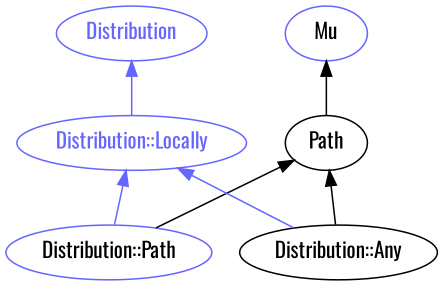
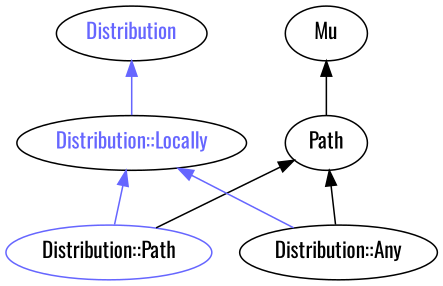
node "Distribution": color #6666ff -> #000000
node "Mu": color #6666ff -> #000000
node "Distribution::Locally": color #6666ff -> #000000
